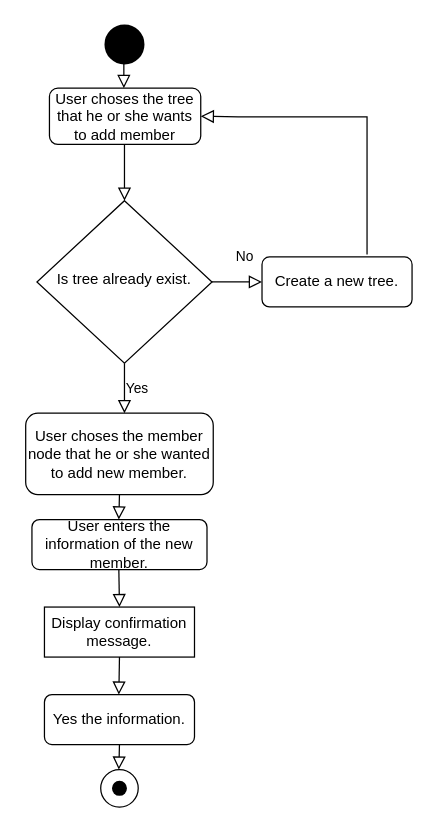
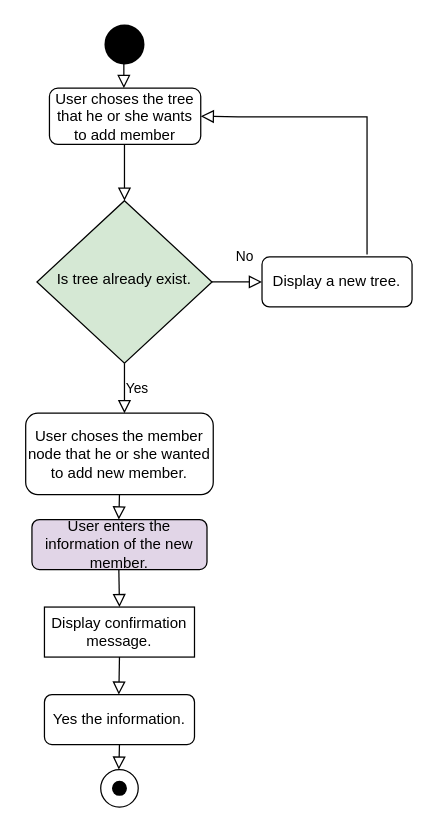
node "Is tree already exist.": fillcolor #ffffff -> #d5e8d4
node "Create a new tree.": label "Create a new tree." -> "Display a new tree."
node "User enters the information of the new member.": fillcolor #ffffff -> #e1d5e7
